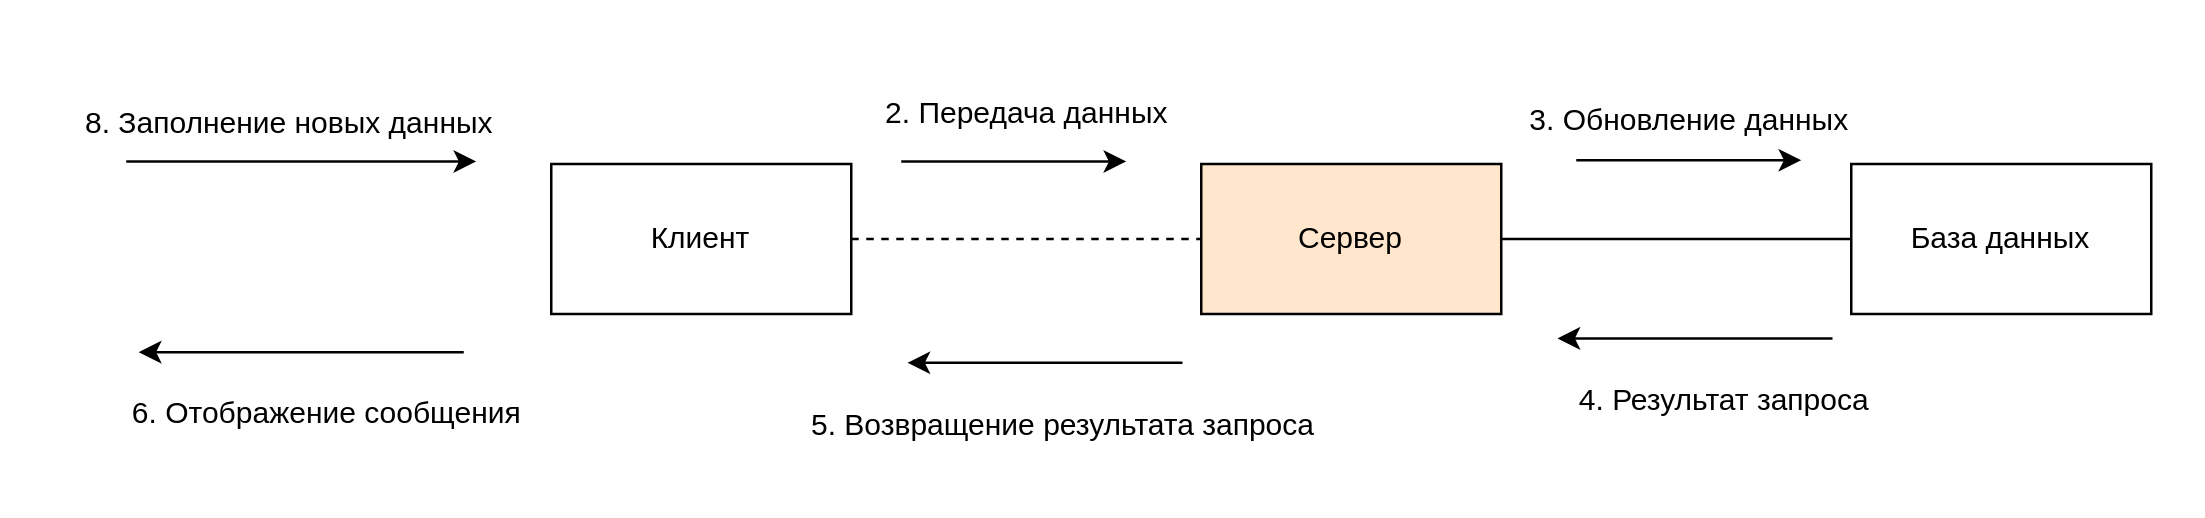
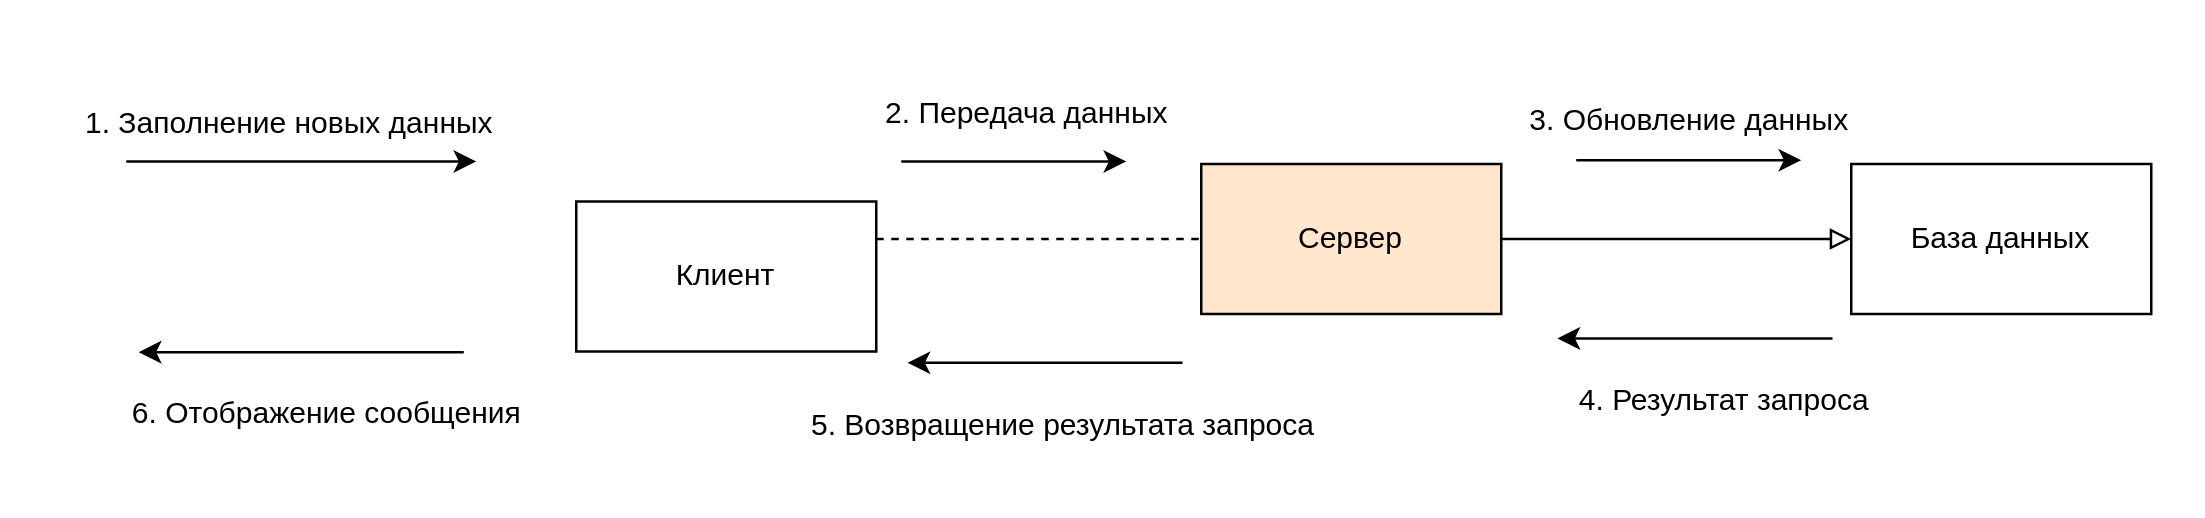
node "8. Заполнение новых данных": label "8. Заполнение новых данных" -> "1. Заполнение новых данных"
node "Клиент": moved (701, 239) -> (726, 276)
edge "Сервер" -- "База данных": arrowhead none -> block
